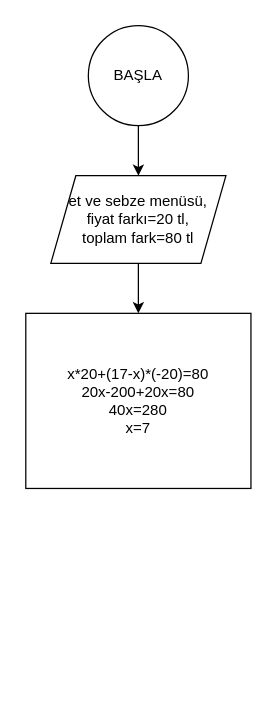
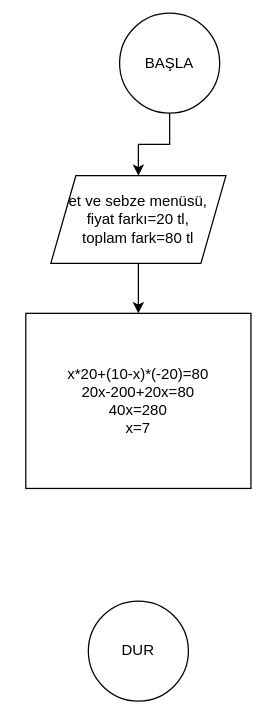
node "BAŞLA": moved (138, 76) -> (169, 63)
node "x*20+(17-x)*(-20)=80 20x-200+20x=80 40x=280 x=7": label "x*20+(17-x)*(-20)=80 20x-200+20x=80 40x=280 x=7" -> "x*20+(10-x)*(-20)=80 20x-200+20x=80 40x=280 x=7"
node "DUR": added
